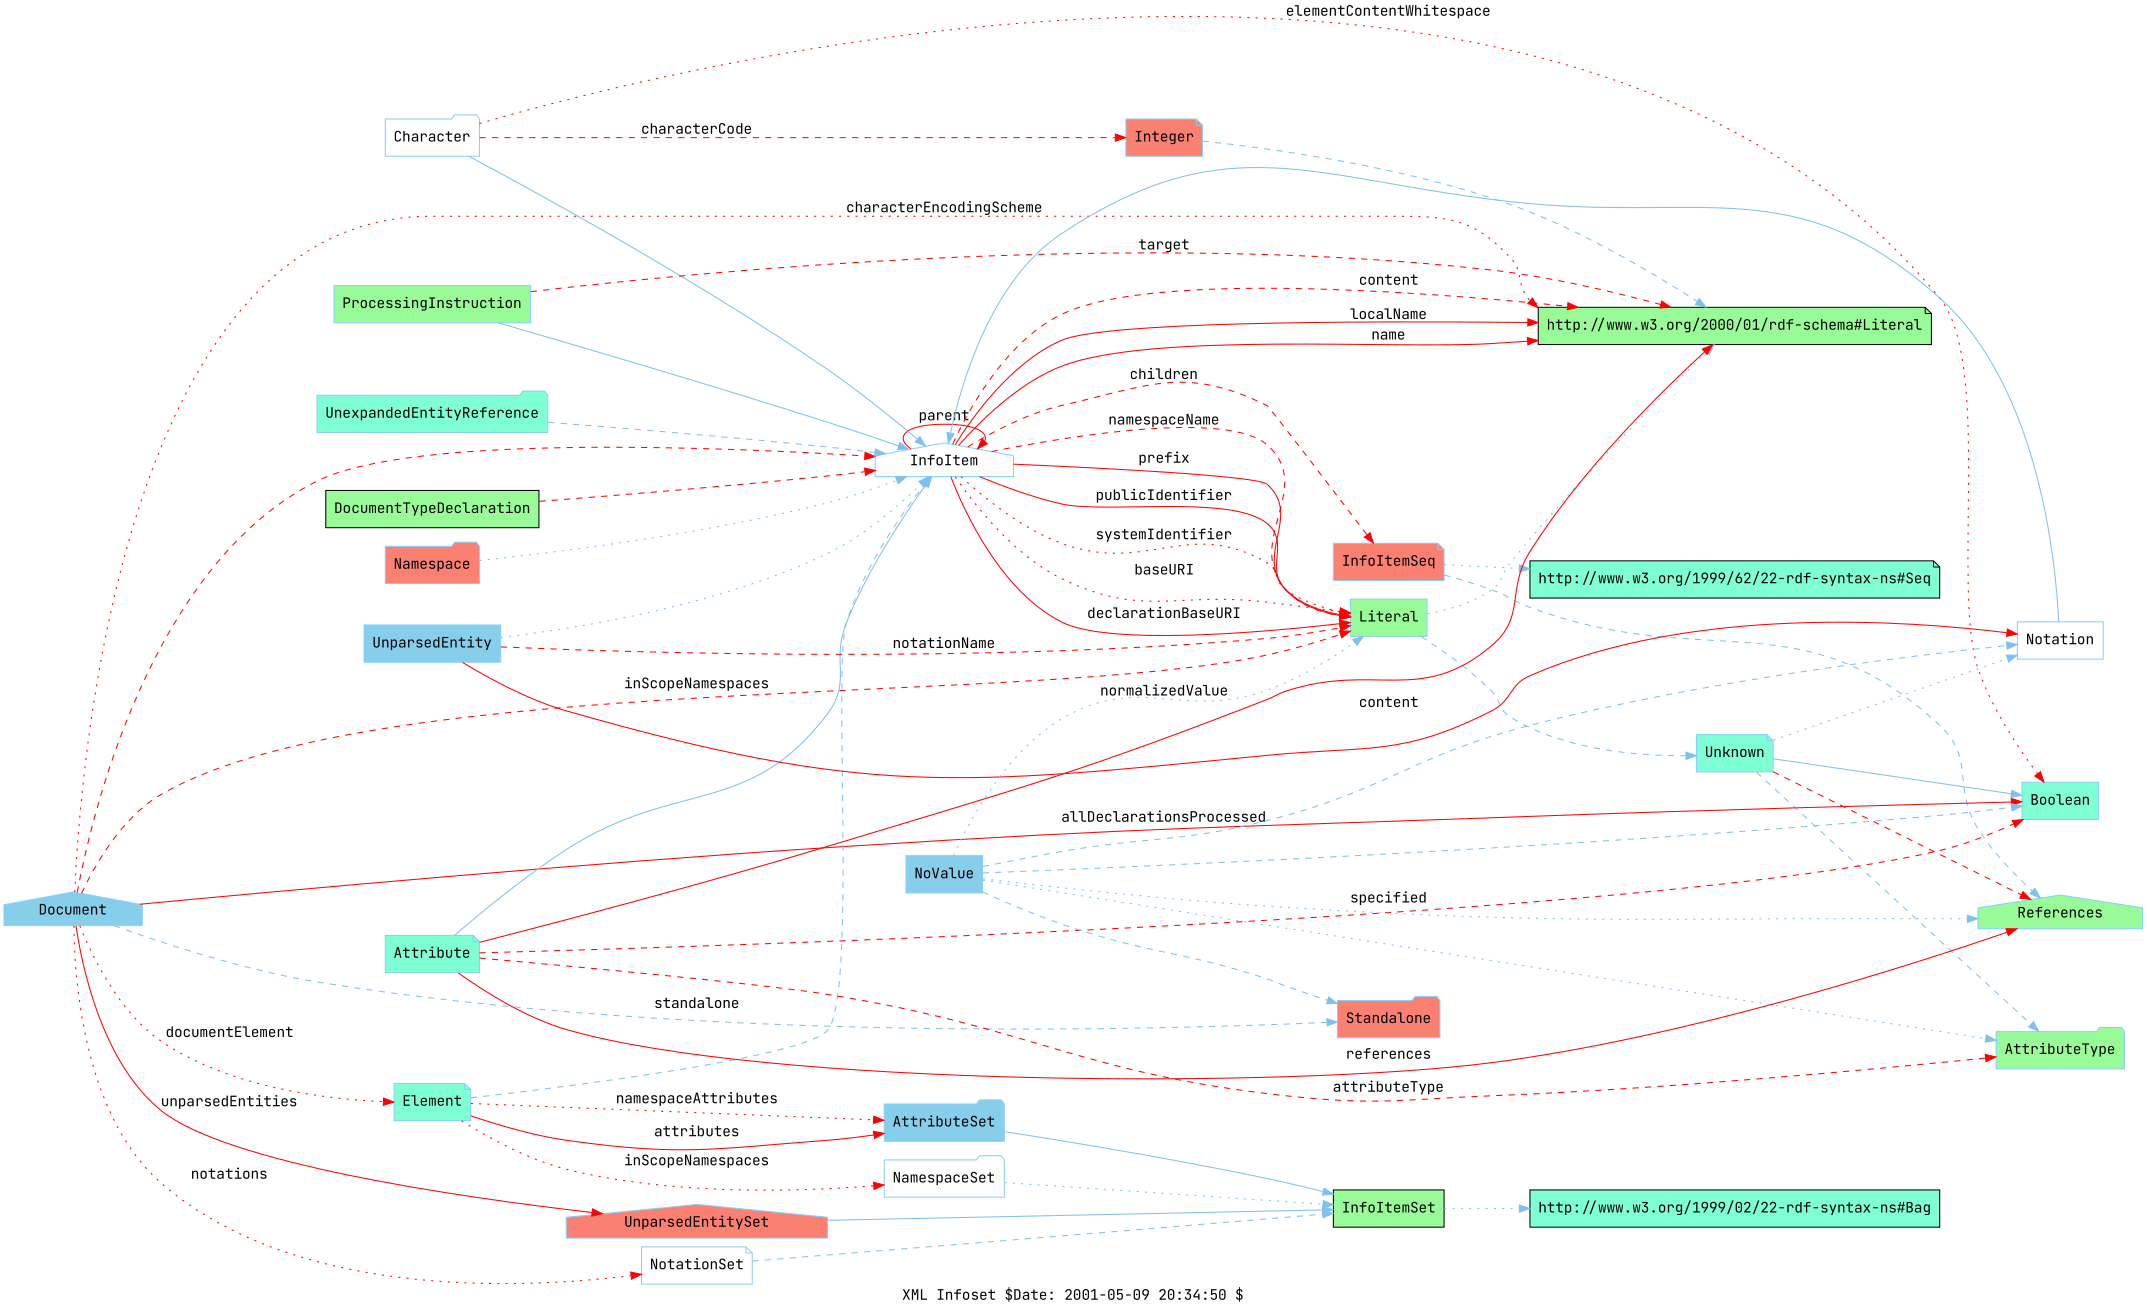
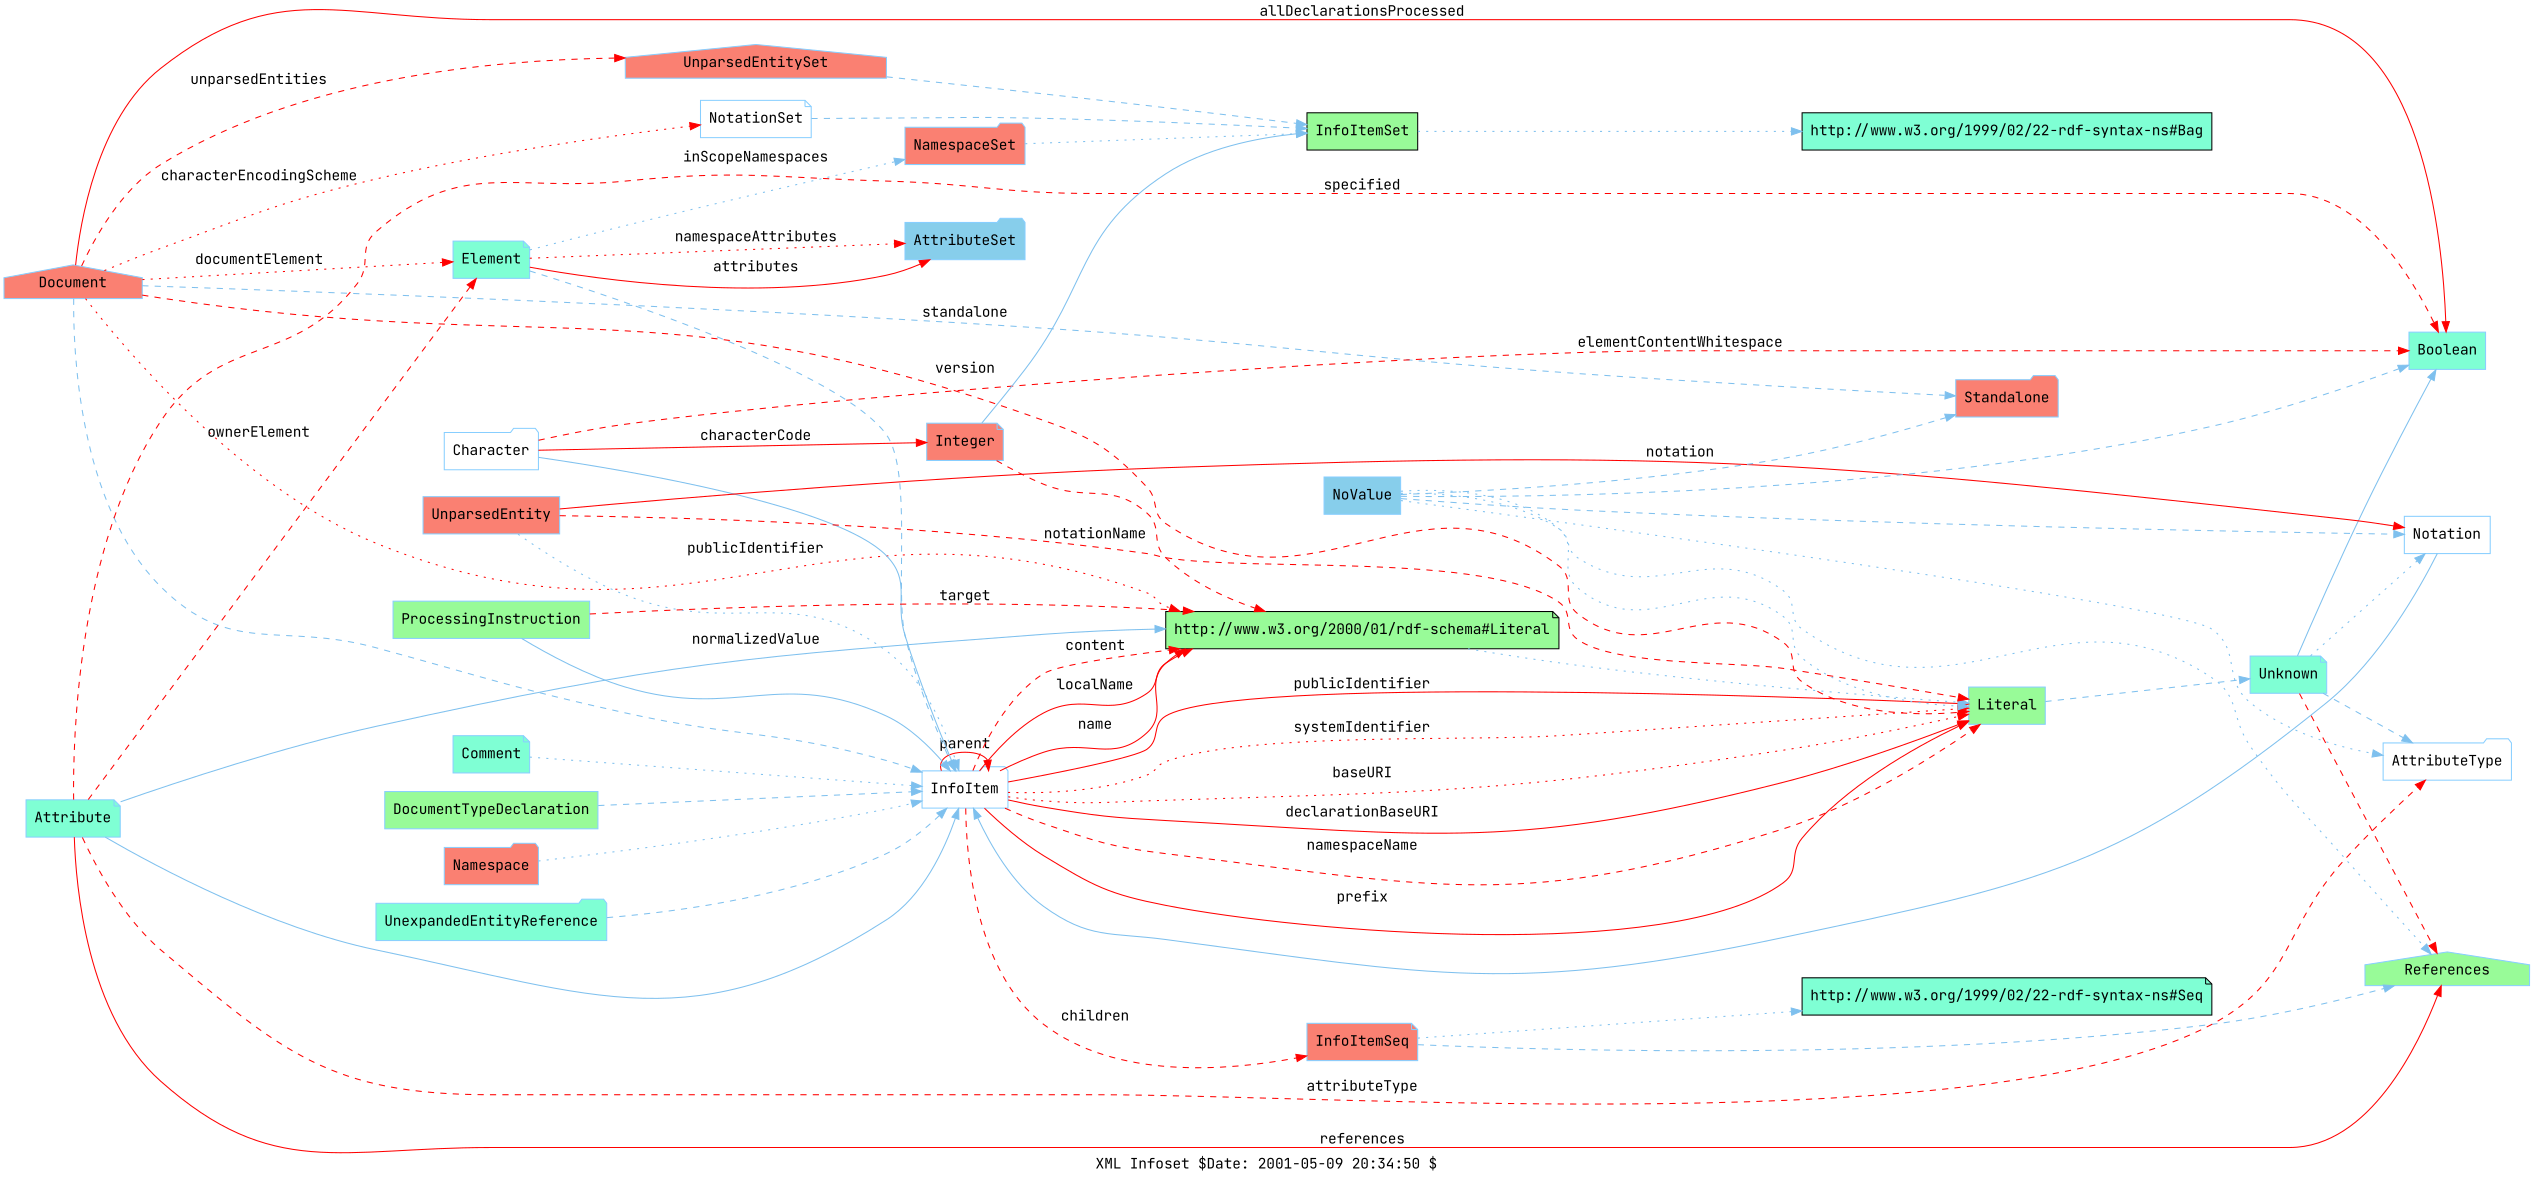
edge "Character" -> "Boolean": style dotted -> dashed
edge "Character" -> "Integer": style dashed -> solid
edge "Integer" -> "http://www.w3.org/2000/01/rdf-schema#Literal": color skyblue2 -> red
edge "Document" -> "http://www.w3.org/2000/01/rdf-schema#Literal": label "characterEncodingScheme" -> "publicIdentifier"
node "InfoItem": shape house -> folder
edge "Document" -> "InfoItem": color red -> skyblue2
edge "DocumentTypeDeclaration" -> "InfoItem": color red -> skyblue2
node "DocumentTypeDeclaration": color black -> skyblue1
edge "Literal" -> "http://www.w3.org/2000/01/rdf-schema#Literal": reversed
edge "Attribute" -> "Element": added, label "ownerElement"
node "http://www.w3.org/1999/62/22-rdf-syntax-ns#Seq": label "http://www.w3.org/1999/62/22-rdf-syntax-ns#Seq" -> "http://www.w3.org/1999/02/22-rdf-syntax-ns#Seq"
node "UnparsedEntity": fillcolor skyblue -> salmon
edge "Document" -> "Literal": label "inScopeNamespaces" -> "version"
edge "UnparsedEntity" -> "Notation": label "content" -> "notation"
edge "Attribute" -> "http://www.w3.org/2000/01/rdf-schema#Literal": color red -> skyblue2
node "Comment": added
node "Document": fillcolor skyblue -> salmon
node "AttributeType": fillcolor palegreen -> white
edge "Document" -> "UnparsedEntitySet": style solid -> dashed
edge "AttributeSet" -> "InfoItemSet": now "Integer" -> "InfoItemSet"
edge "Document" -> "NotationSet": label "notations" -> "characterEncodingScheme"
node "NamespaceSet": fillcolor white -> salmon
edge "Element" -> "NamespaceSet": color red -> skyblue2
edge "UnparsedEntitySet" -> "InfoItemSet": style solid -> dashed
